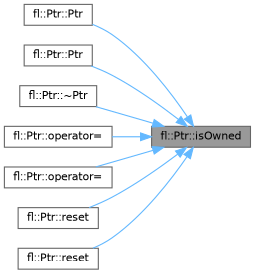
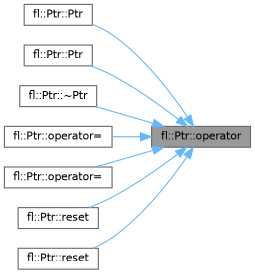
node "fl::Ptr::isOwned": label "fl::Ptr::isOwned" -> "fl::Ptr::operator"
